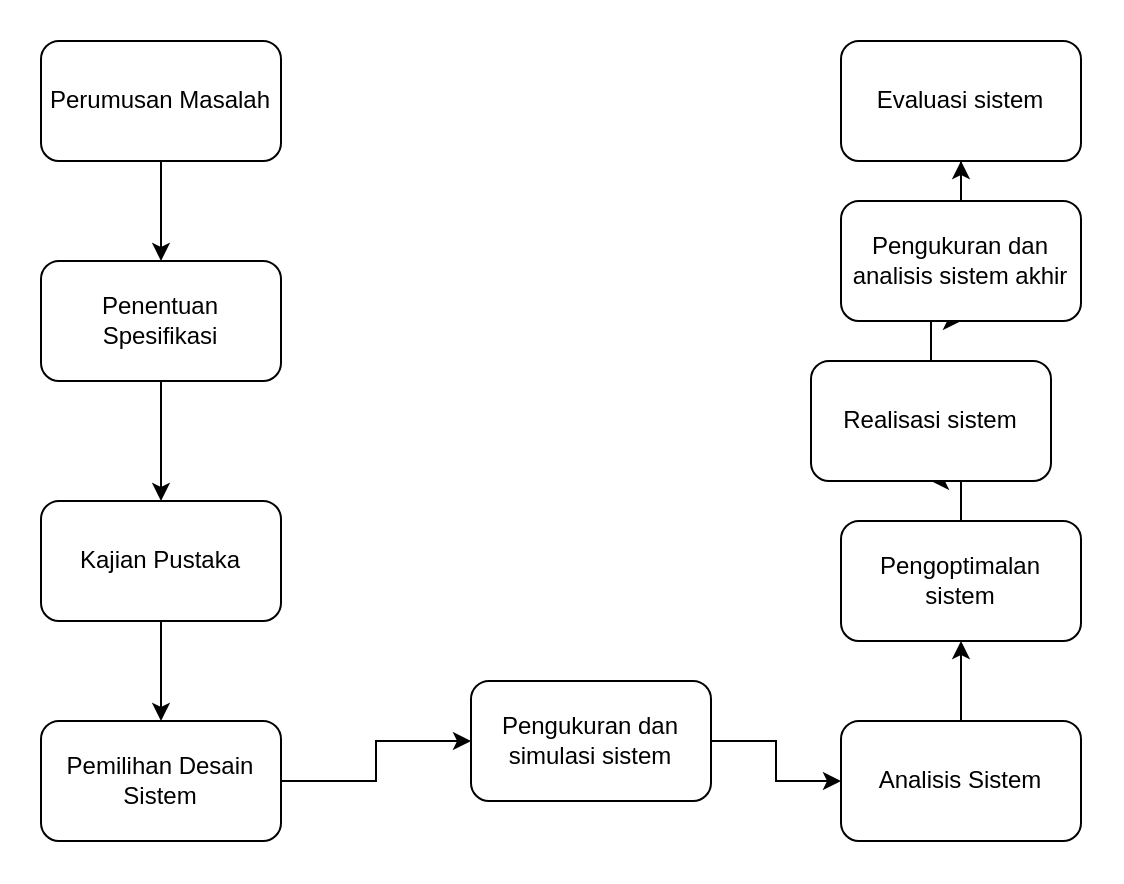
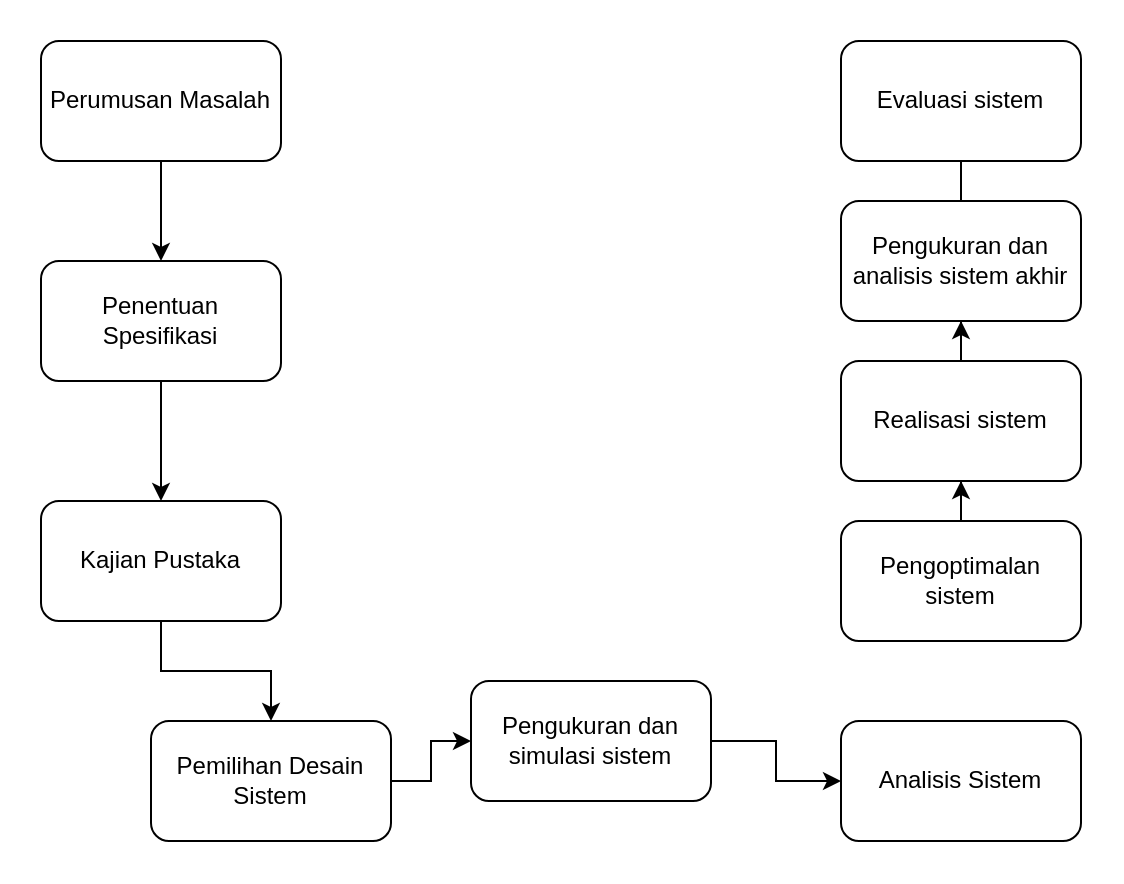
edge "Pengukuran dan analisis sistem akhir" -> "Evaluasi sistem": arrowhead classic -> none
node "Realisasi sistem": moved (931, 421) -> (961, 421)
edge "Analisis Sistem" -> "Pengoptimalan sistem": removed
node "Pemilihan Desain Sistem": moved (161, 781) -> (271, 781)
